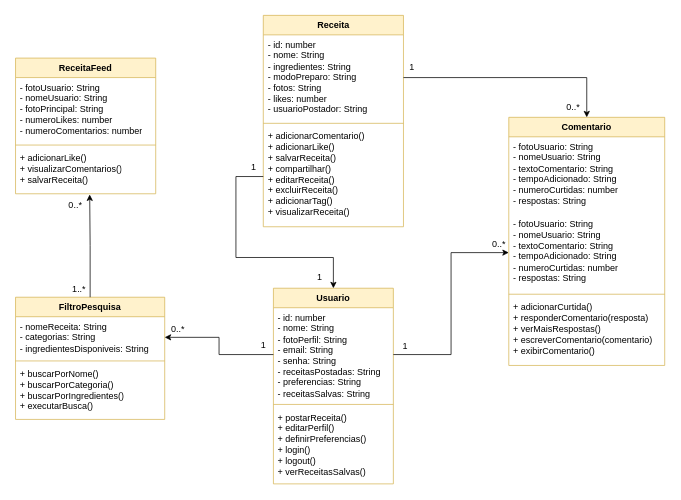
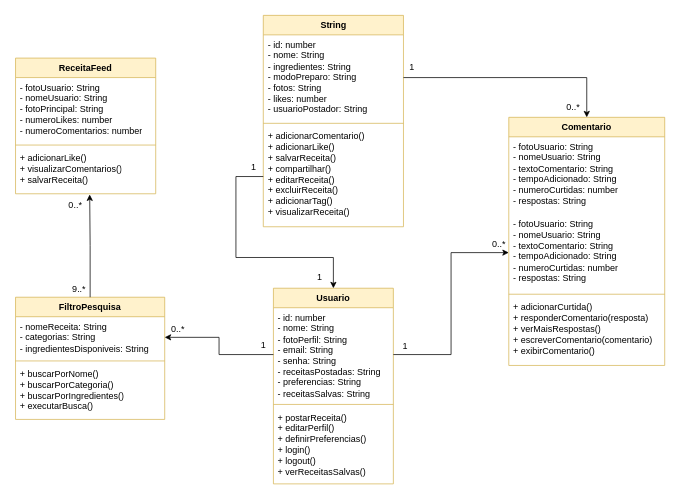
node "Receita": label "Receita" -> "String"
node "1..*": label "1..*" -> "9..*"
